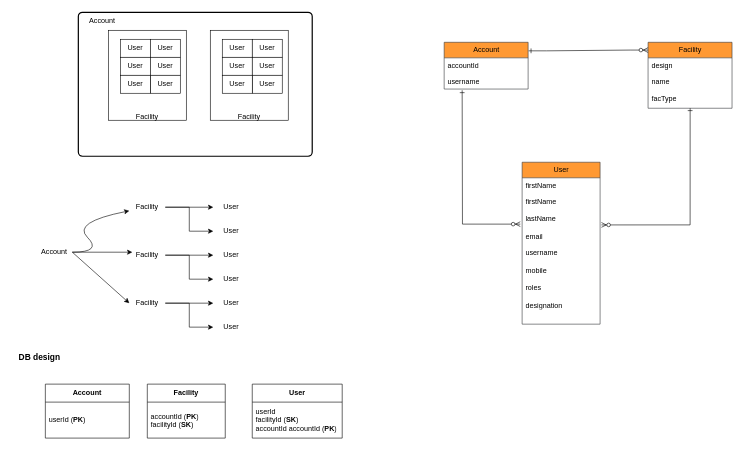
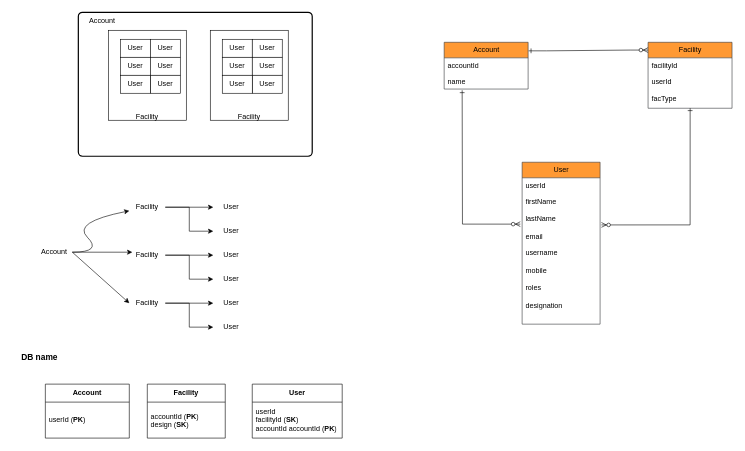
node "design": label "design" -> "facilityId"
node "username": label "username" -> "name"
node "name facType": label "name facType" -> "userId facType"
node "firstName": label "firstName" -> "userId"
node "DB design": label "DB design" -> "DB name"
node "accountId (PK) facilityId (SK)": label "accountId (PK) facilityId (SK)" -> "accountId (PK) design (SK)"
